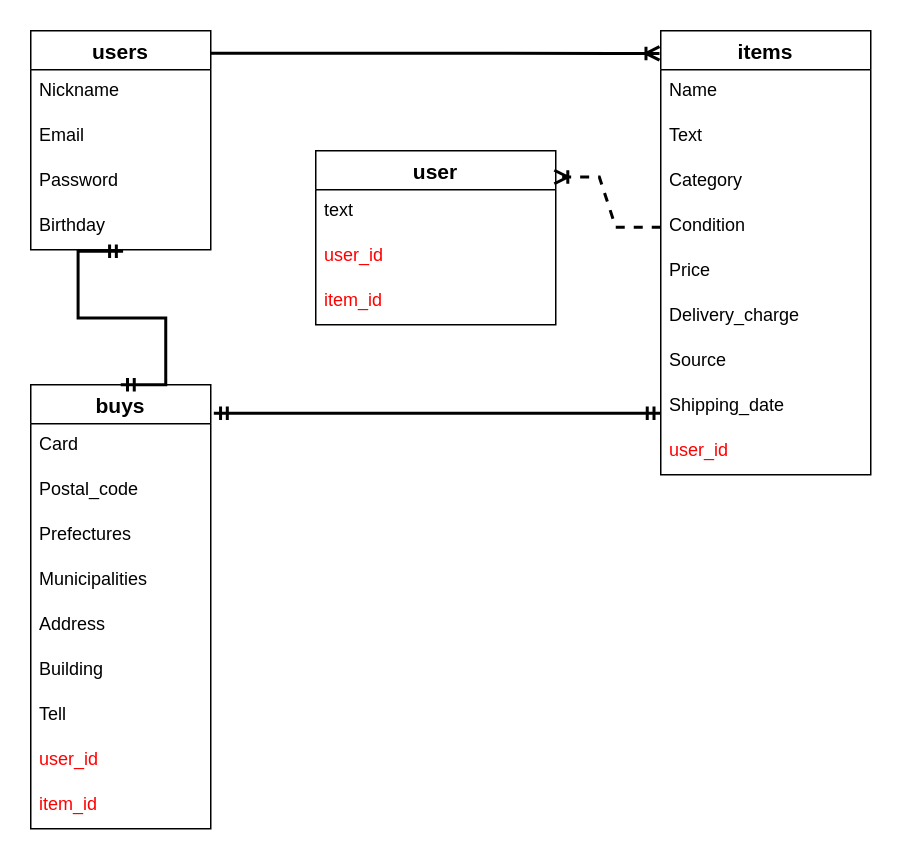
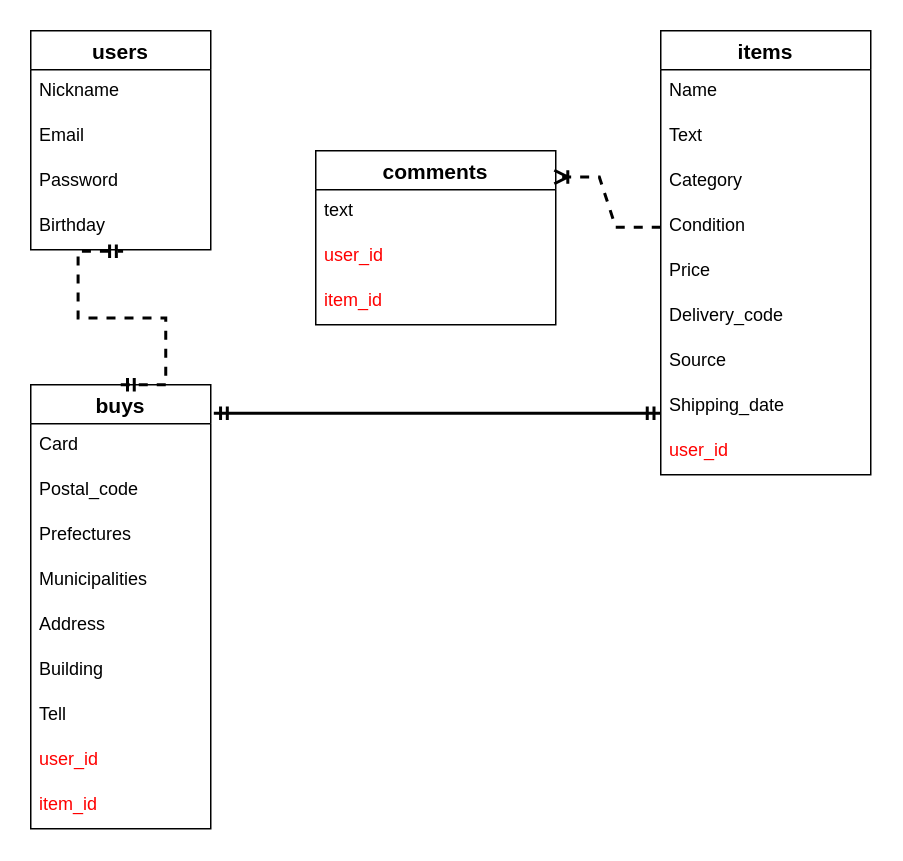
edge "users" -> "items": removed
node "user": label "user" -> "comments"
node "Delivery_charge": label "Delivery_charge" -> "Delivery_code"
edge "Birthday" -- "buys": style solid -> dashed
